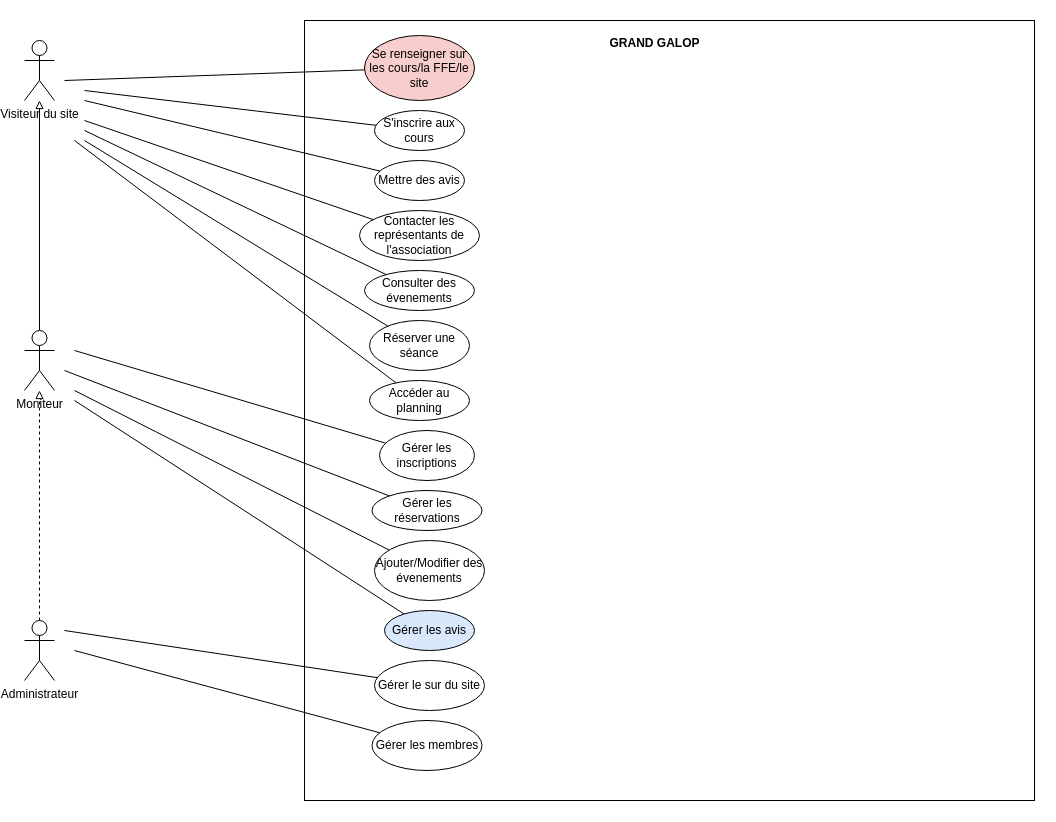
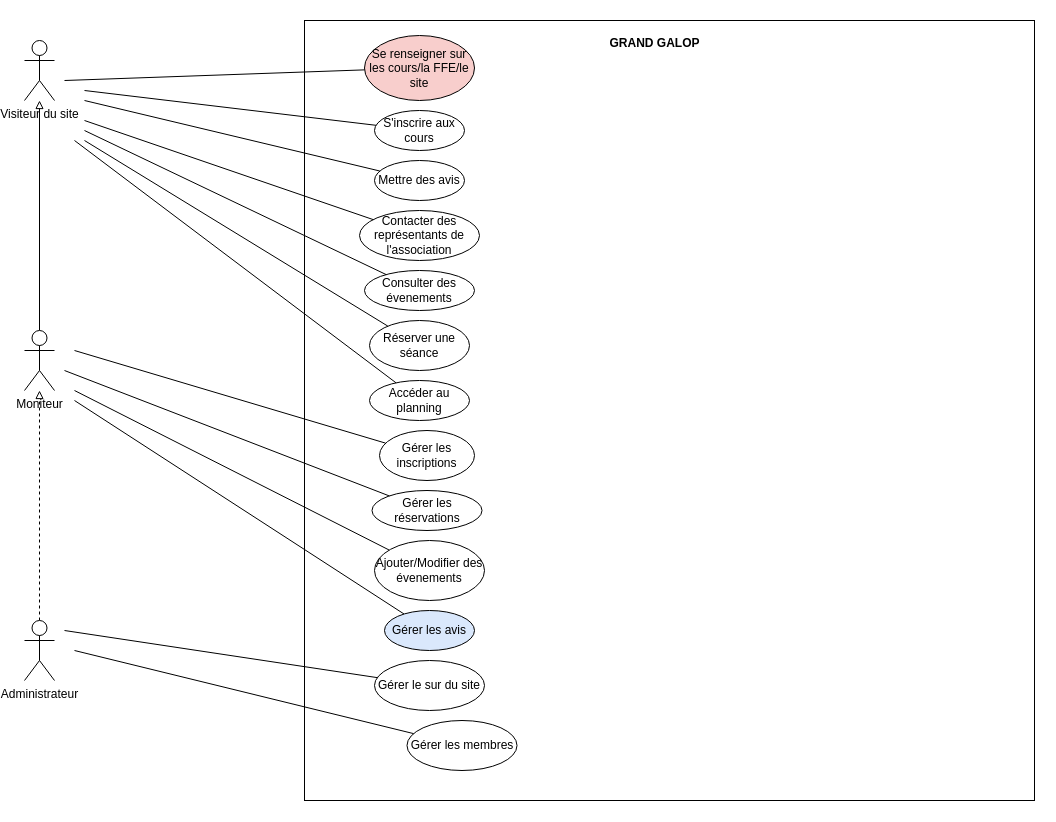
node "Contacter les représentants de l'association": label "Contacter les représentants de l'association" -> "Contacter des représentants de l'association"
node "Gérer les membres": moved (427, 746) -> (462, 746)
